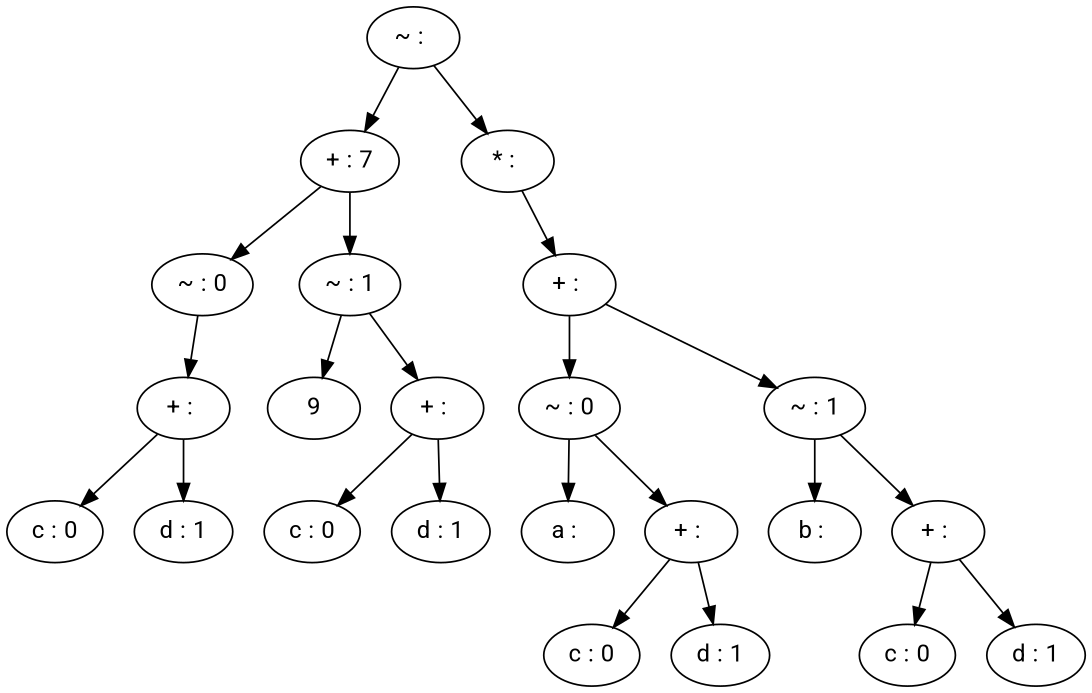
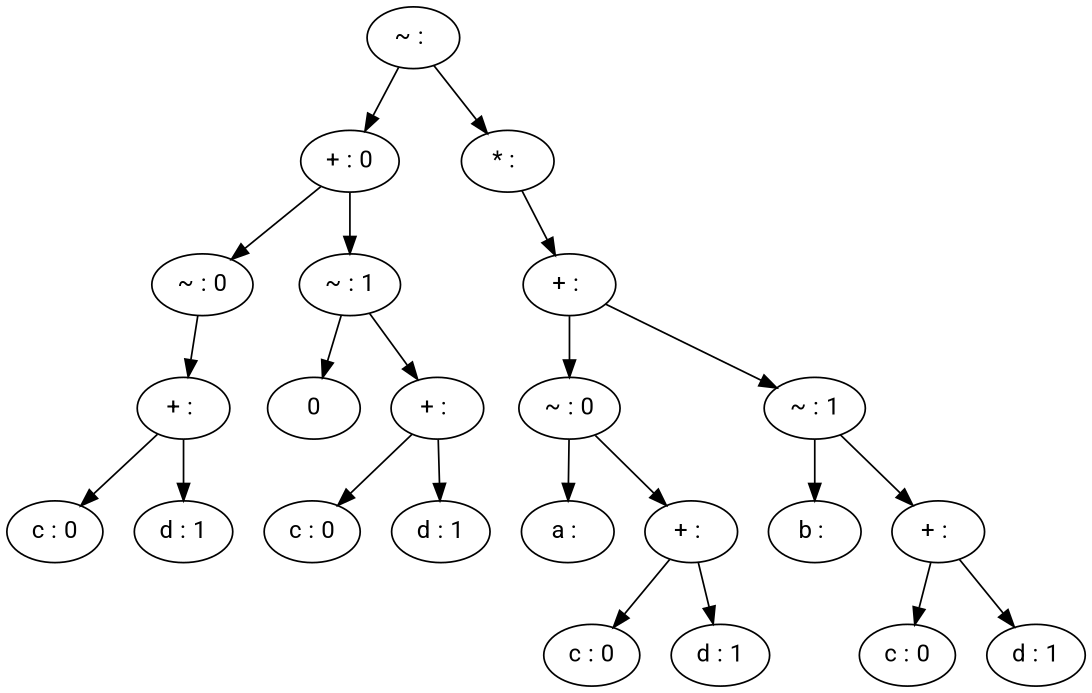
node "+ : 7": label "+ : 7" -> "+ : 0"
node "9": label "9" -> "0"
